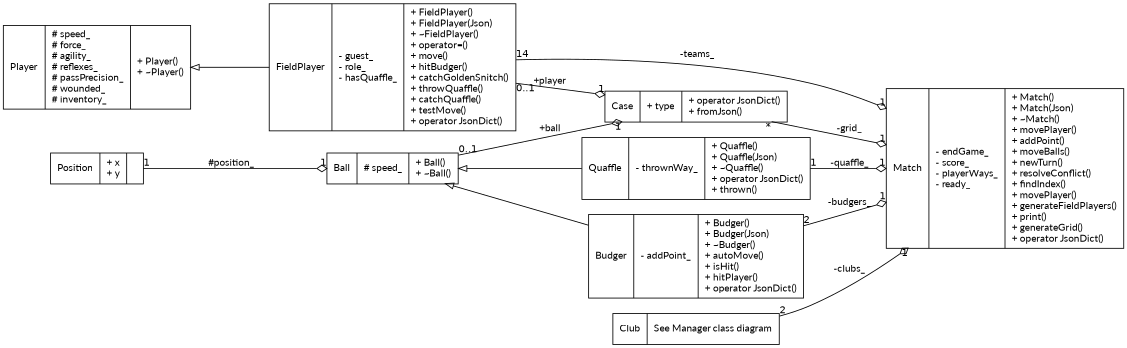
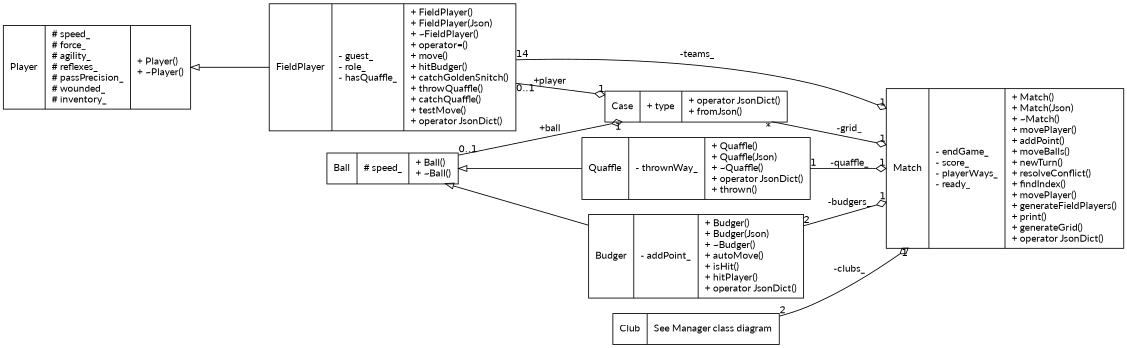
node "Position": removed
